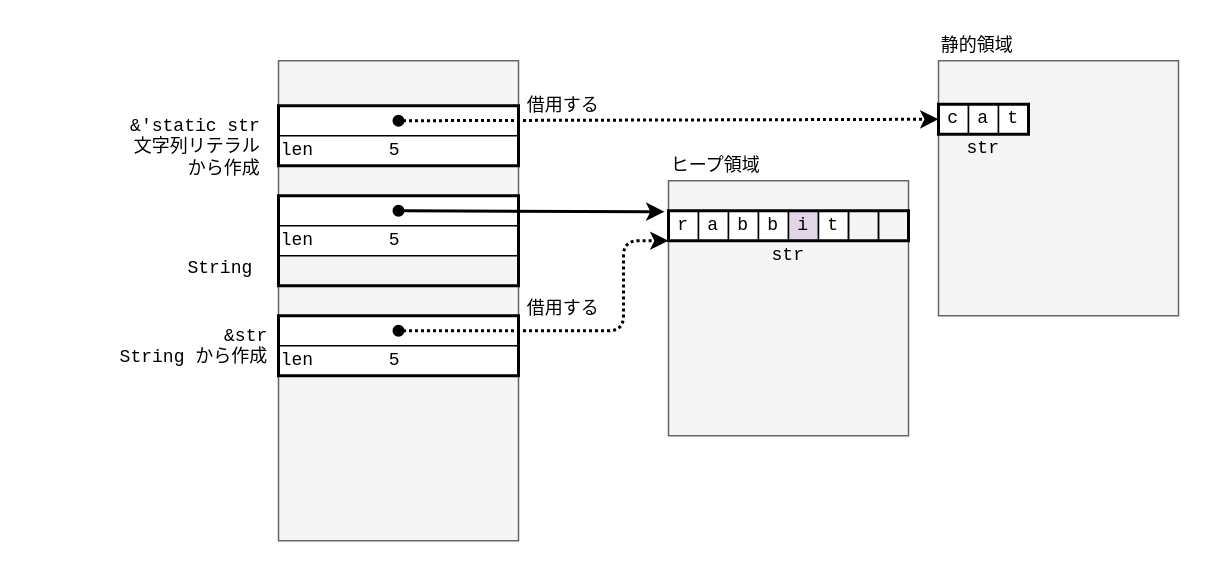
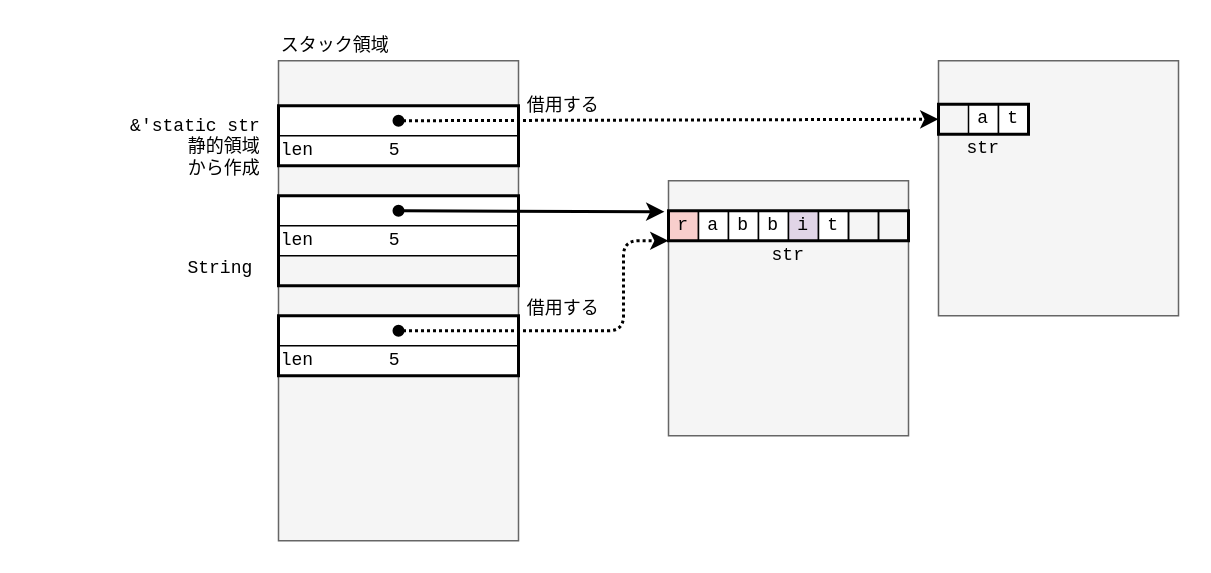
node "スタック領域": added
node "静的領域": removed
node "c": removed
node "&'static str 文字列リテラル から作成": label "&'static str 文字列リテラル から作成" -> "&'static str 静的領域 から作成"
node "ヒープ領域": removed
node "r": fillcolor #ffffff -> #f8cecc
node "&str String から作成": removed
